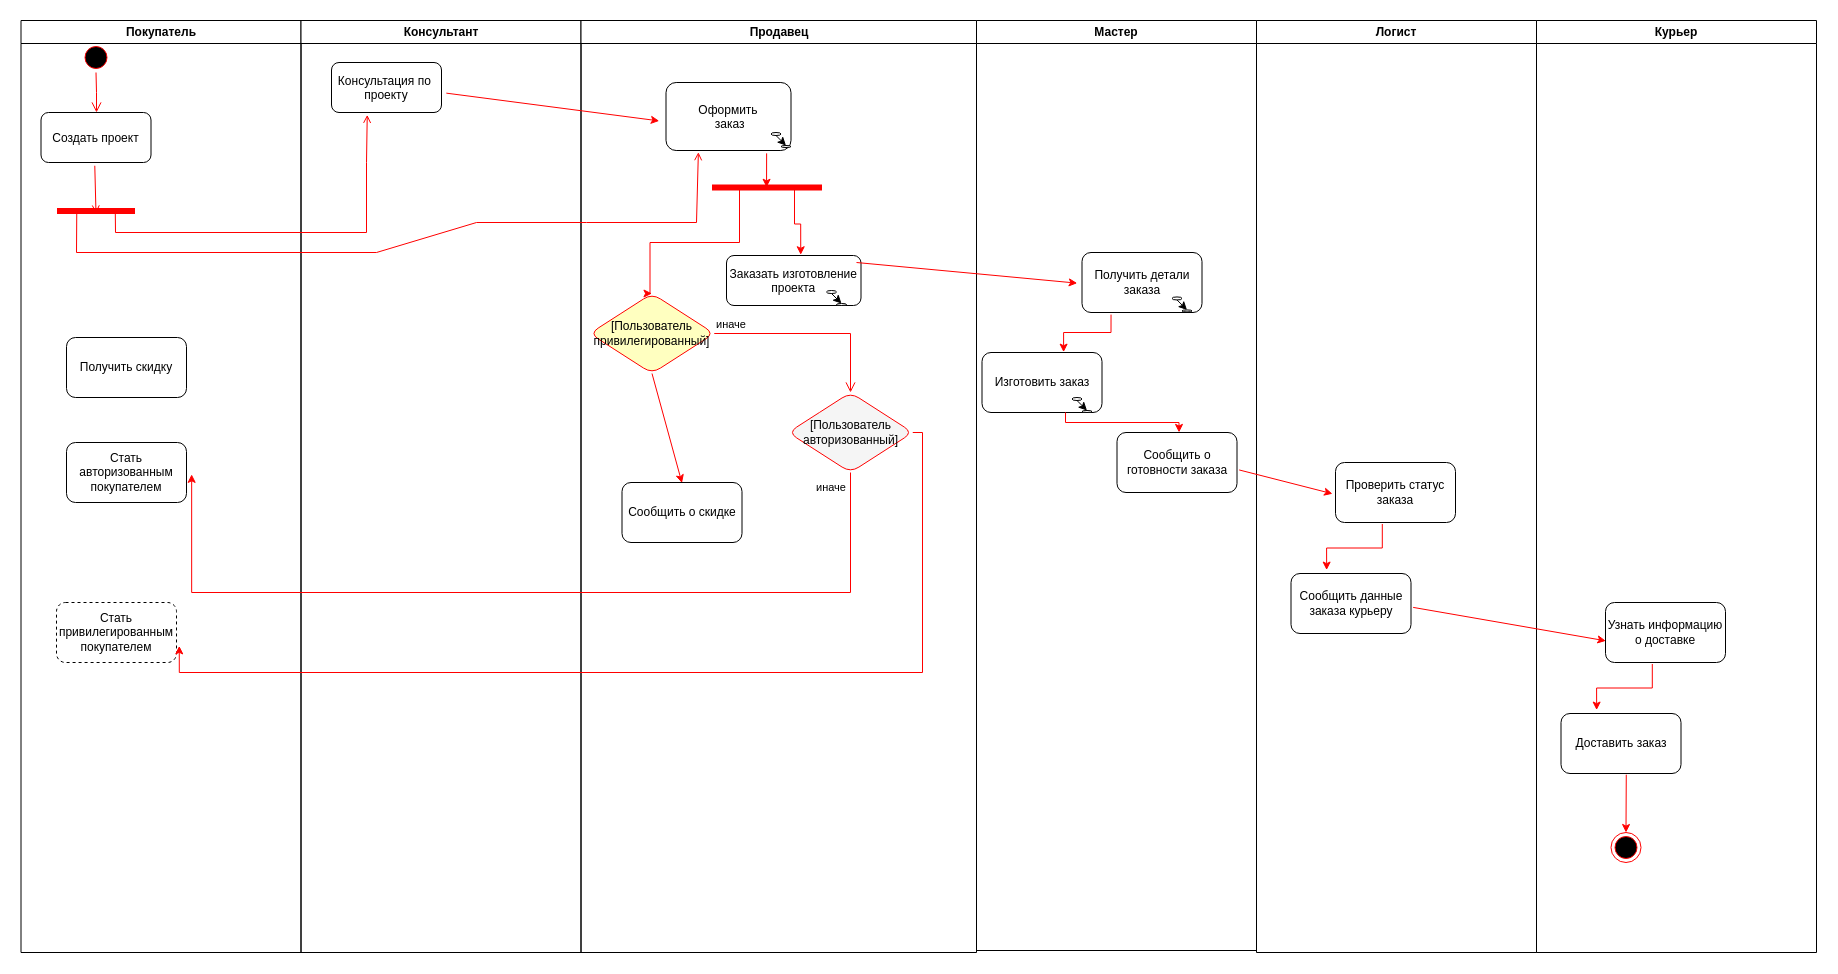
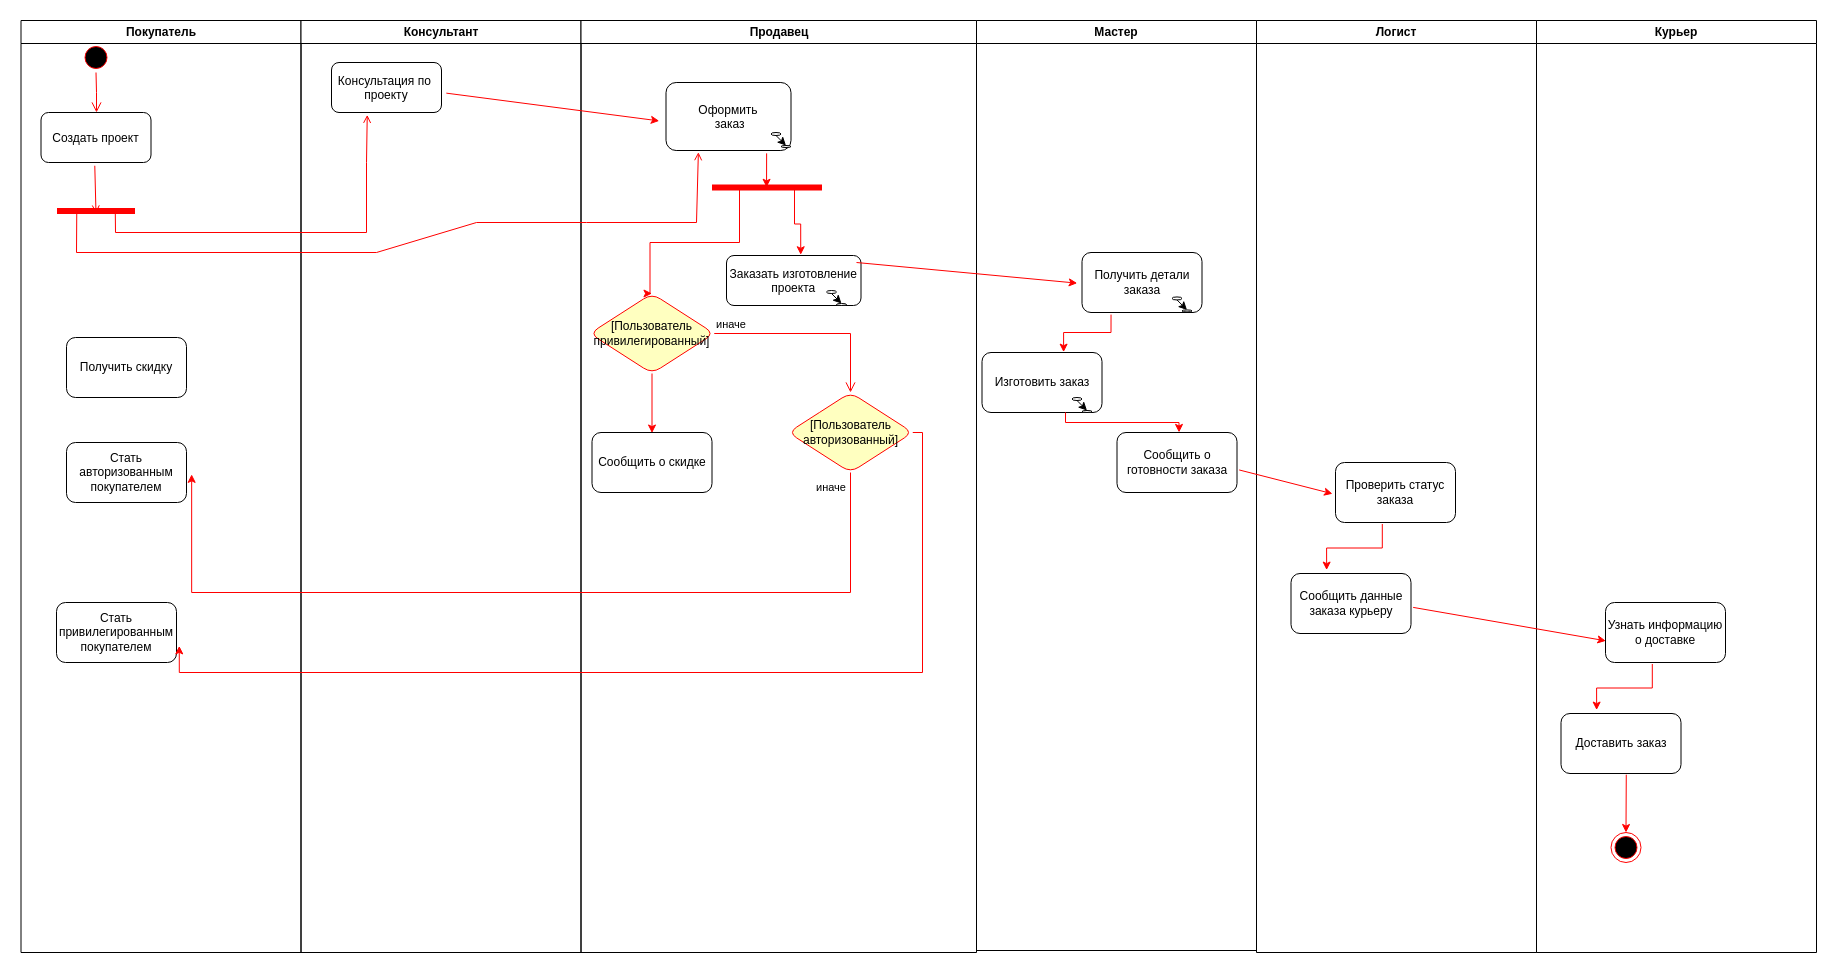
node "[Пользователь авторизованный]": fillcolor #f5f5f5 -> #ffffc0
node "Сообщить о скидке": moved (682, 513) -> (652, 463)
node "Стать привилегированным покупателем": style dashed -> solid
